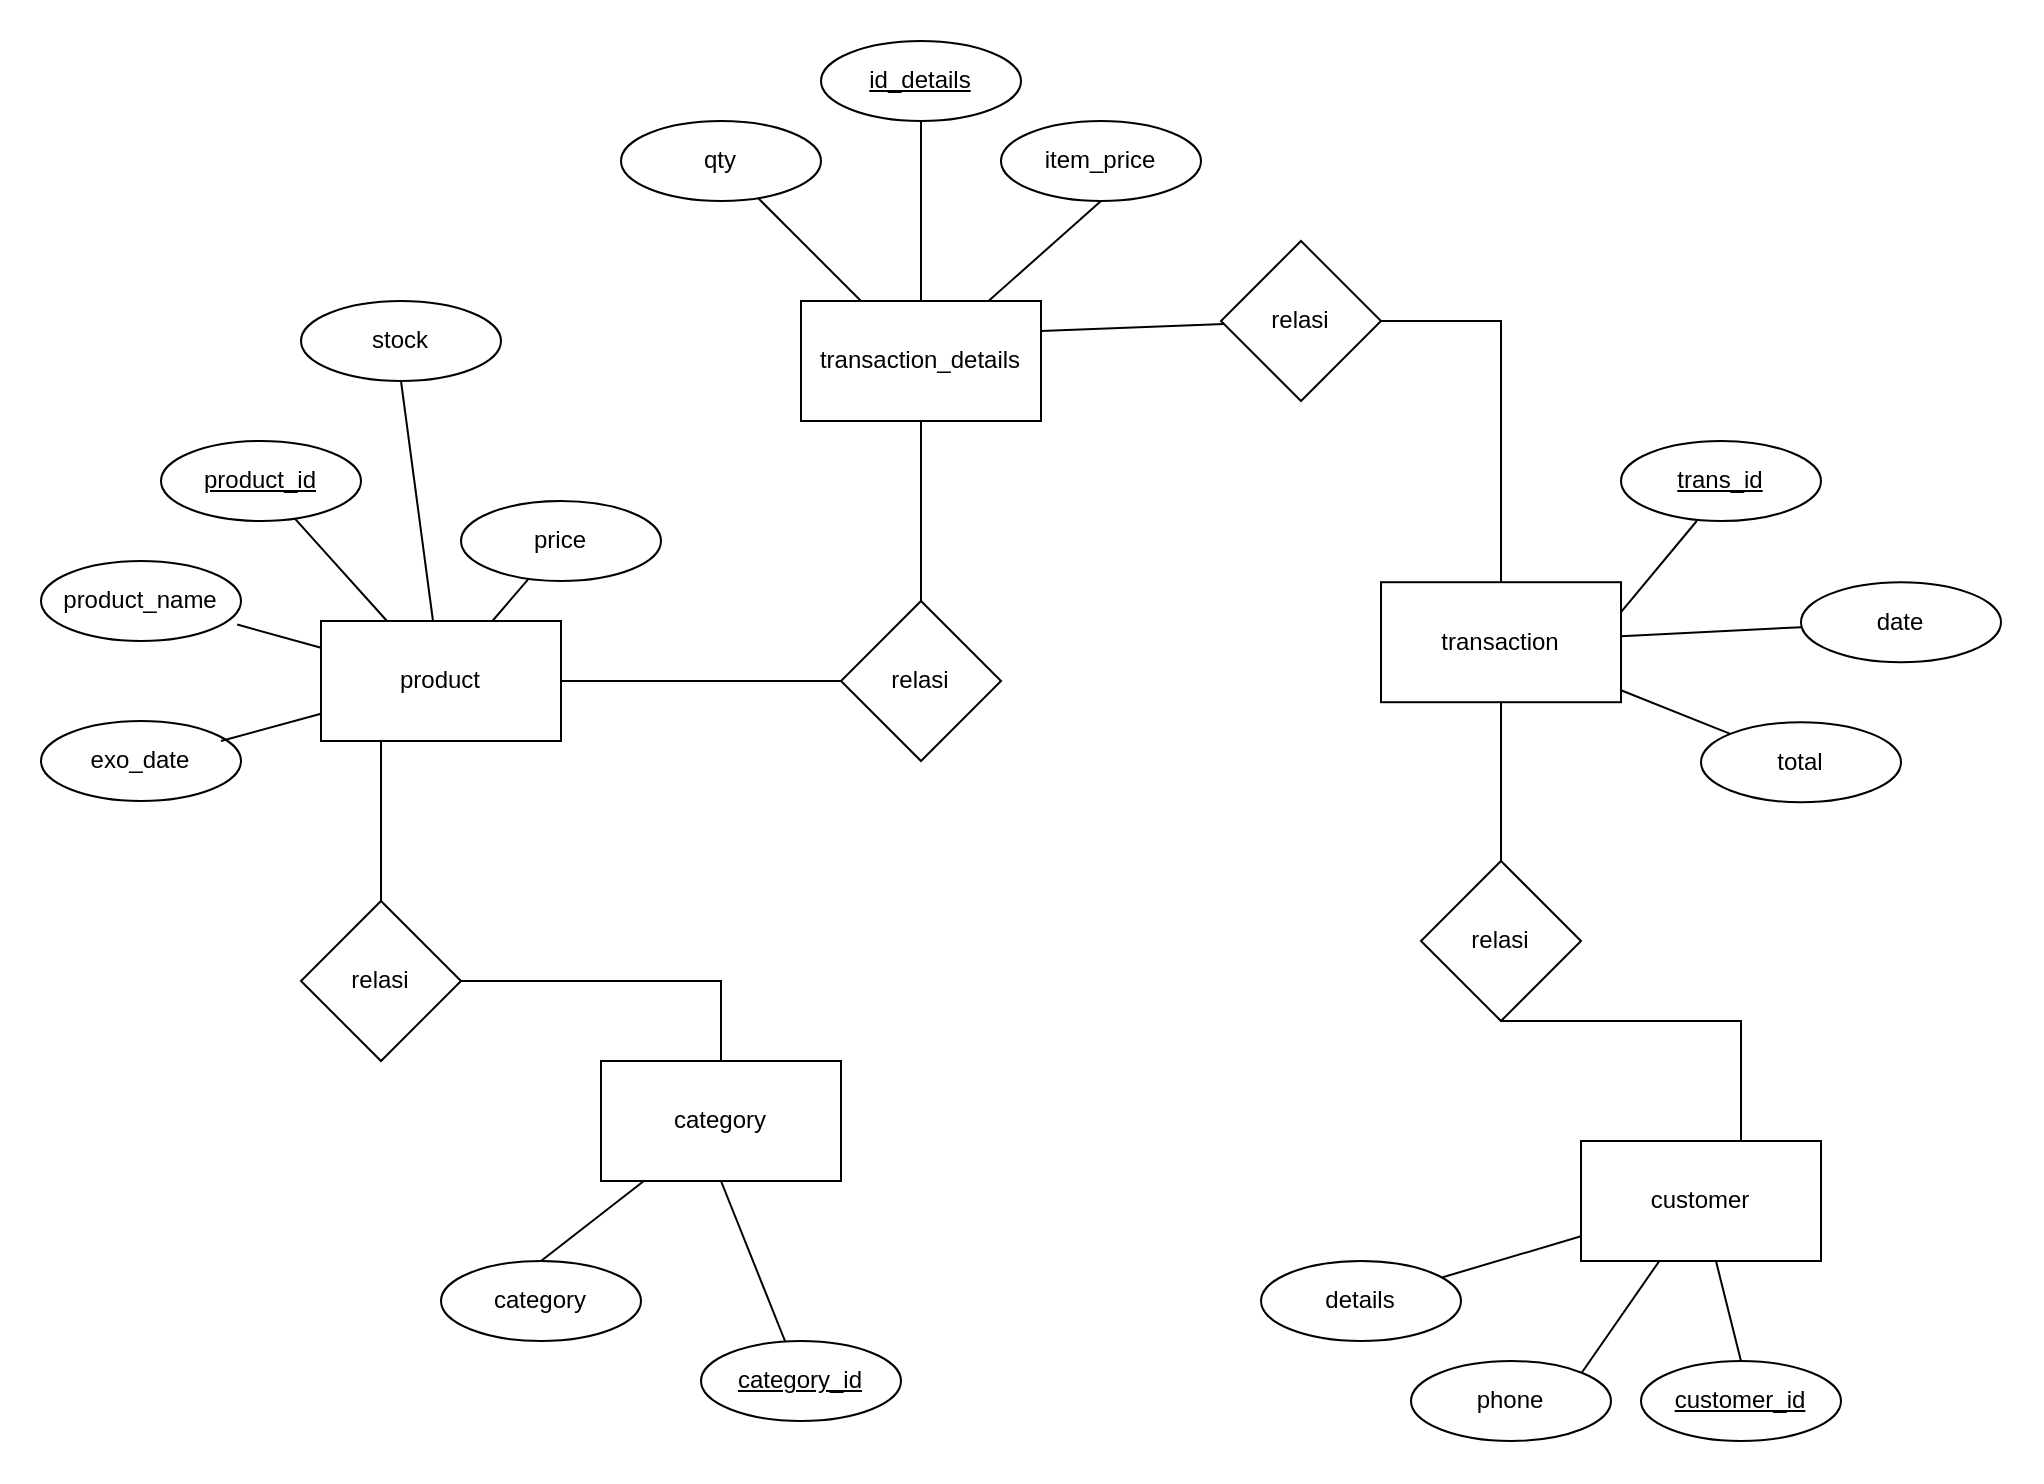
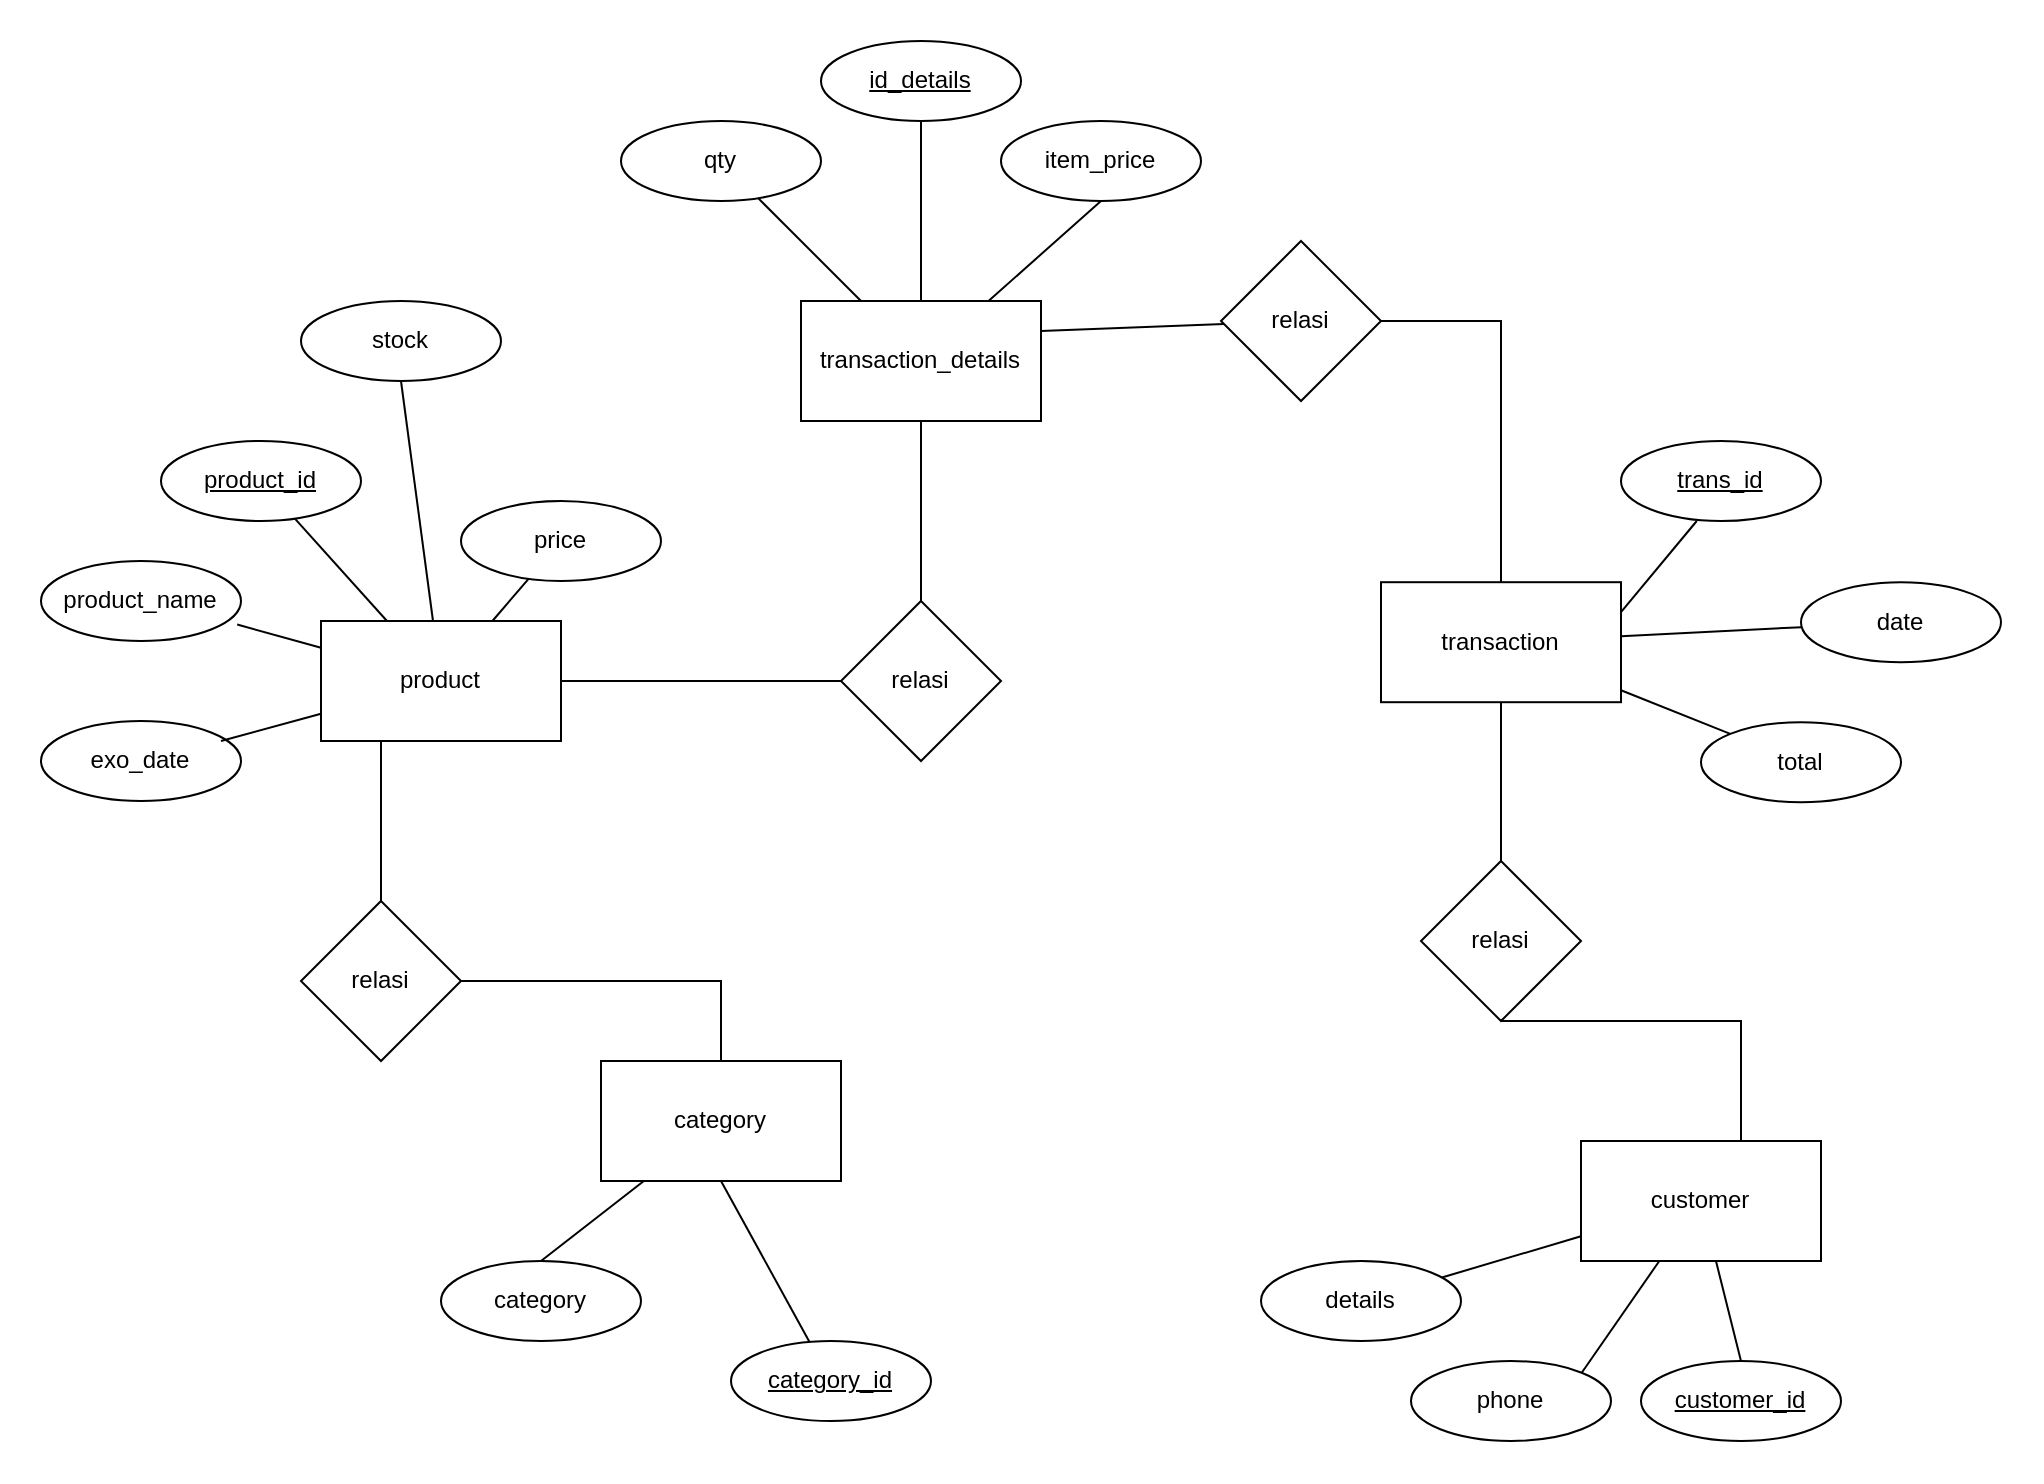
node "category_id": moved (801, 1381) -> (831, 1381)
